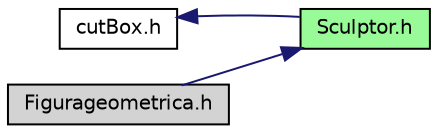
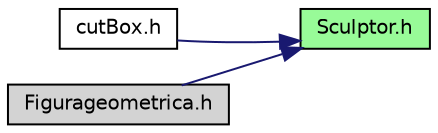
edge "Sculptor.h" -> "cutBox.h": reversed
